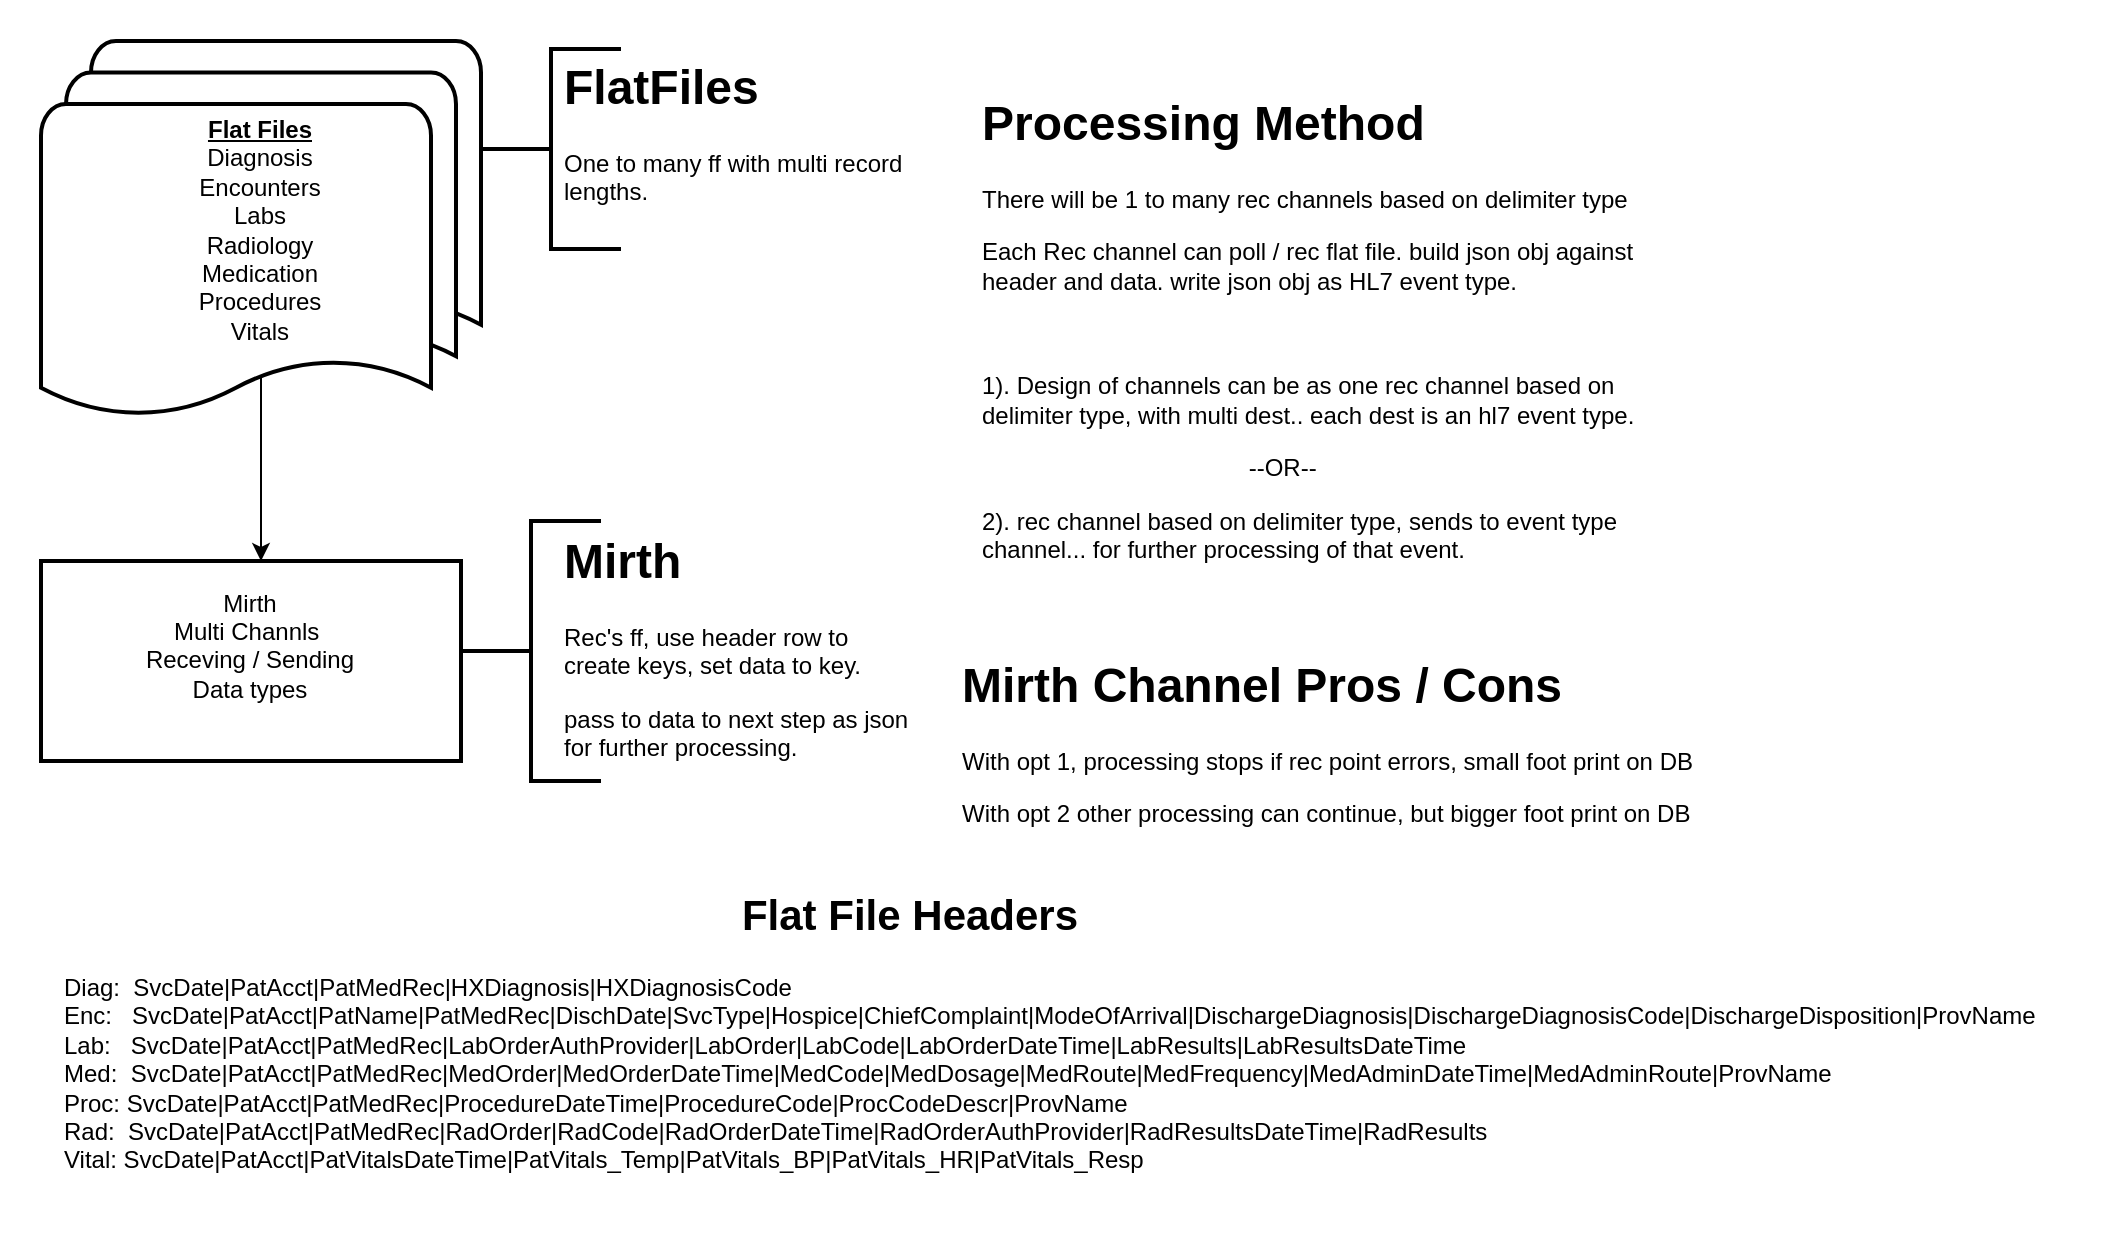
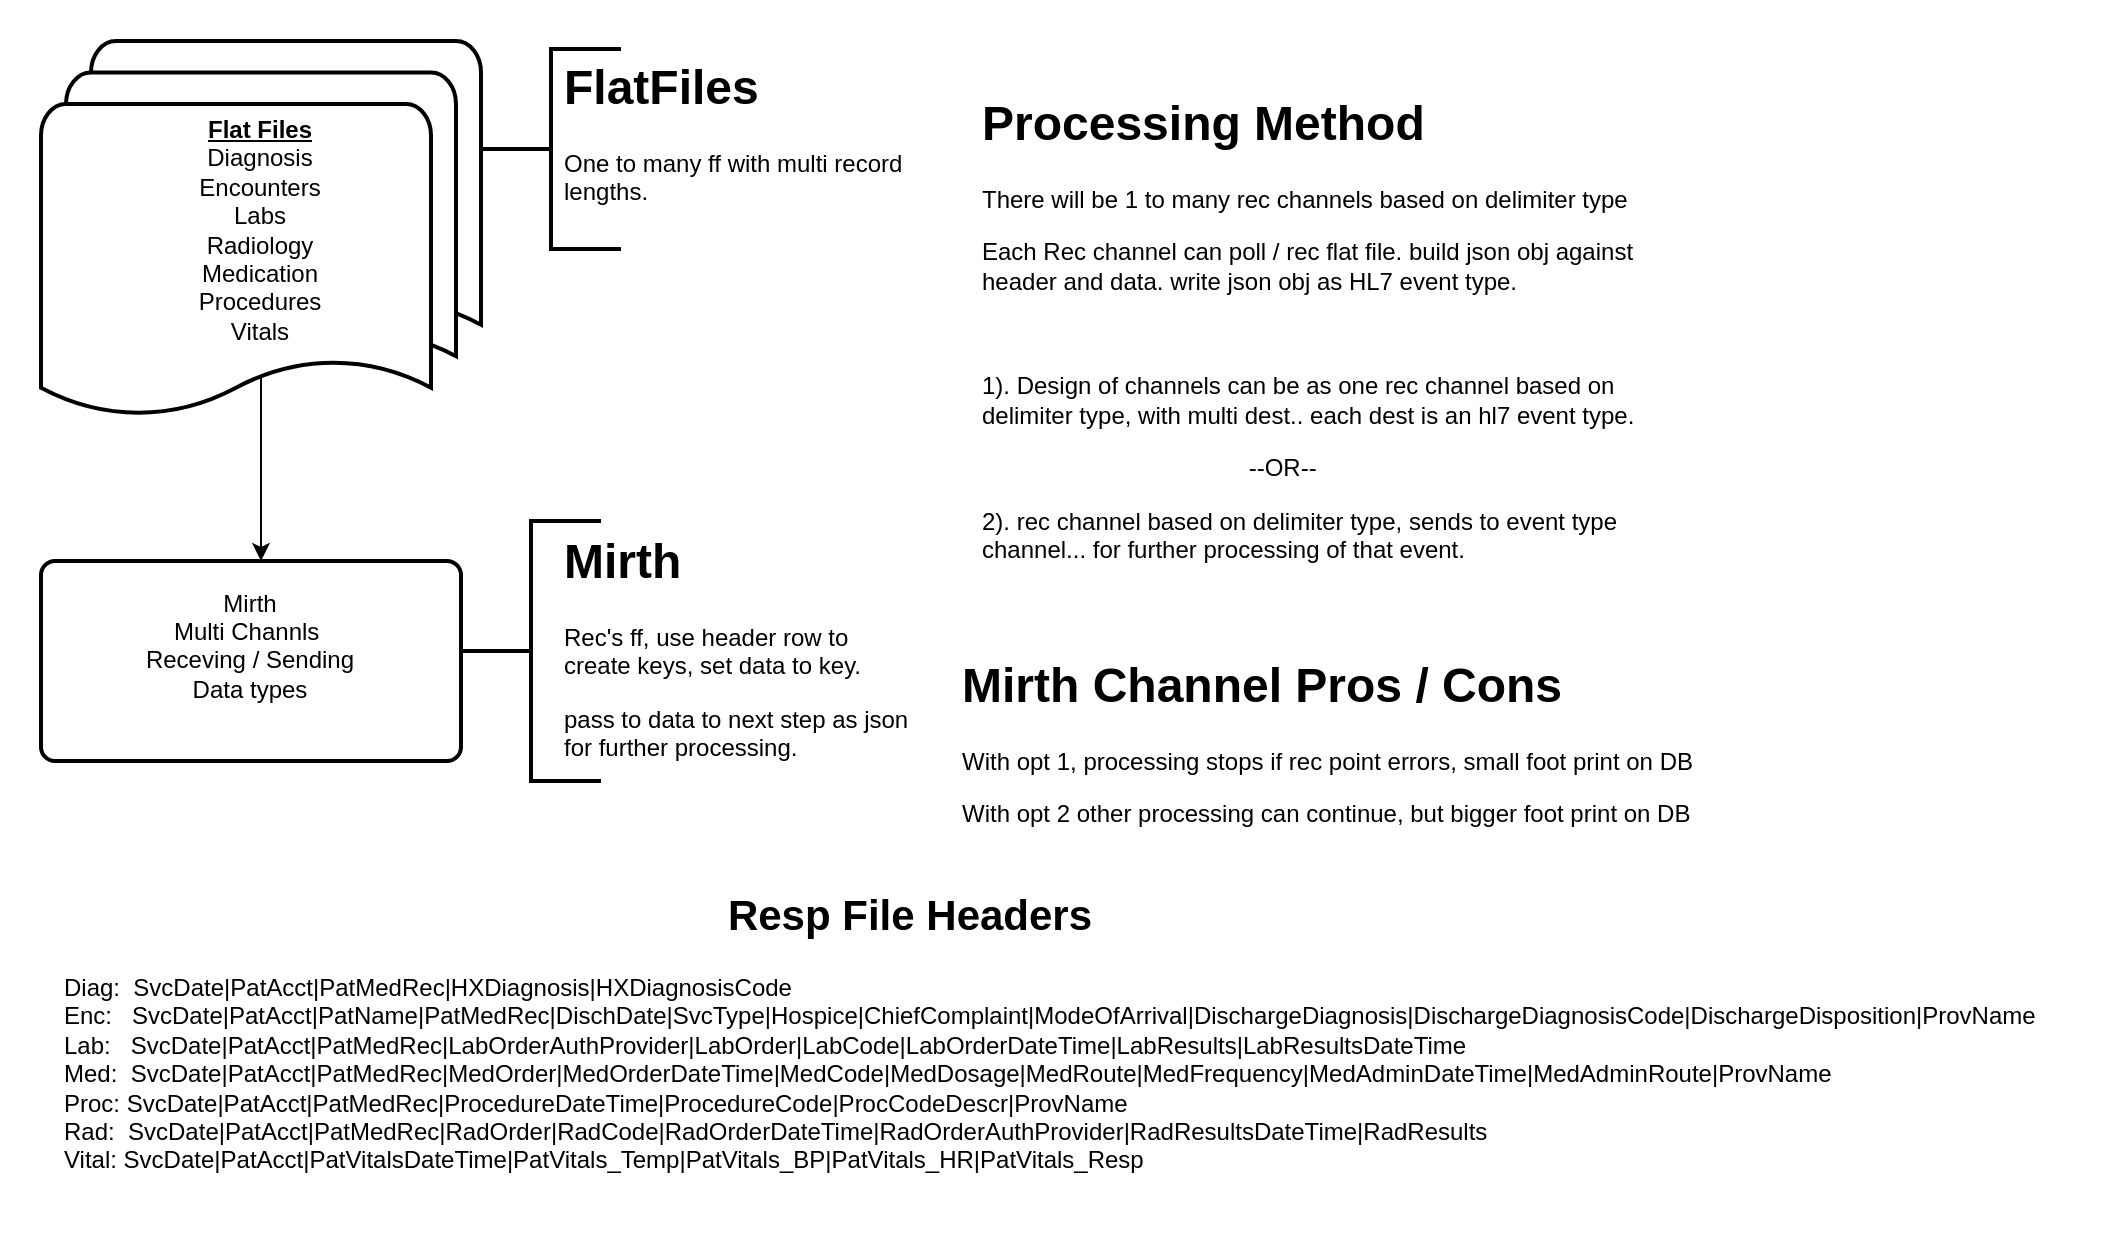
node "Mirth Multi Channls Receving / Sending Data types": shape rectangle -> rounded rectangle
node "Flat File Headers": label "Flat File Headers" -> "Resp File Headers"
